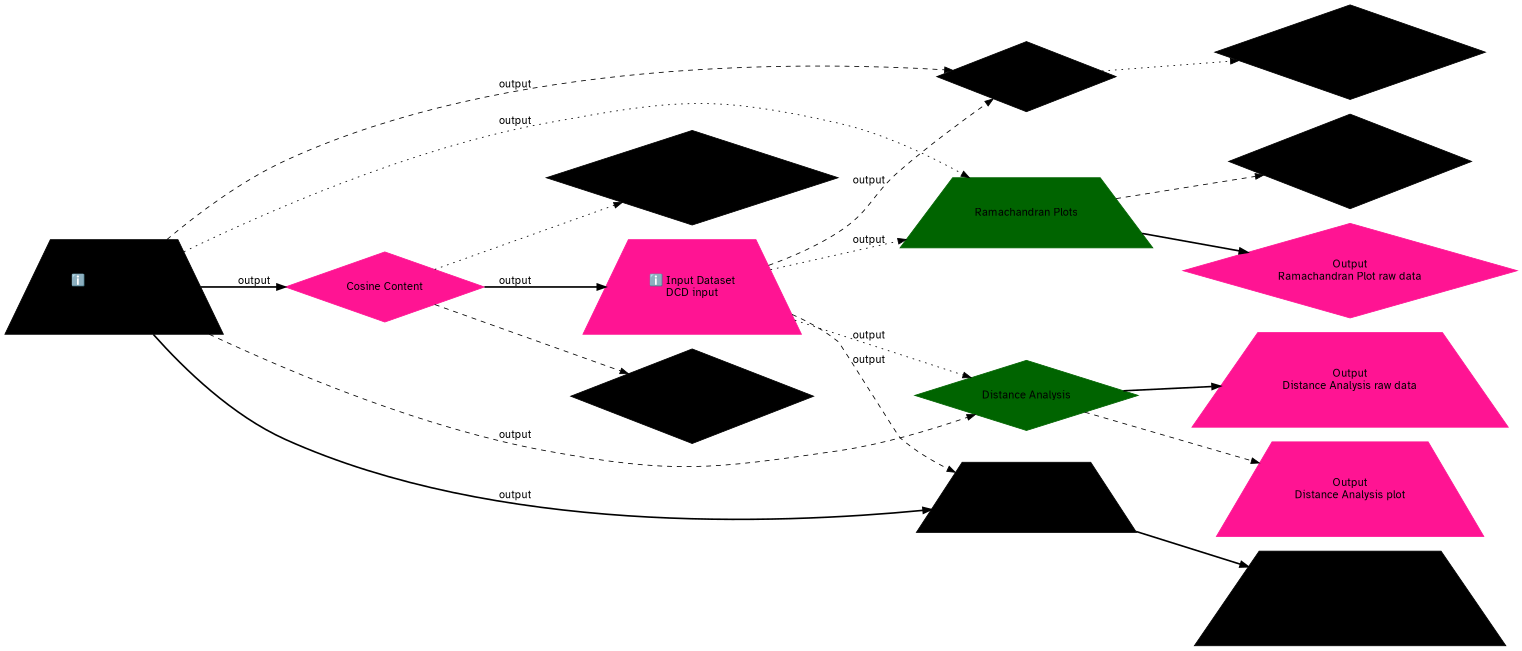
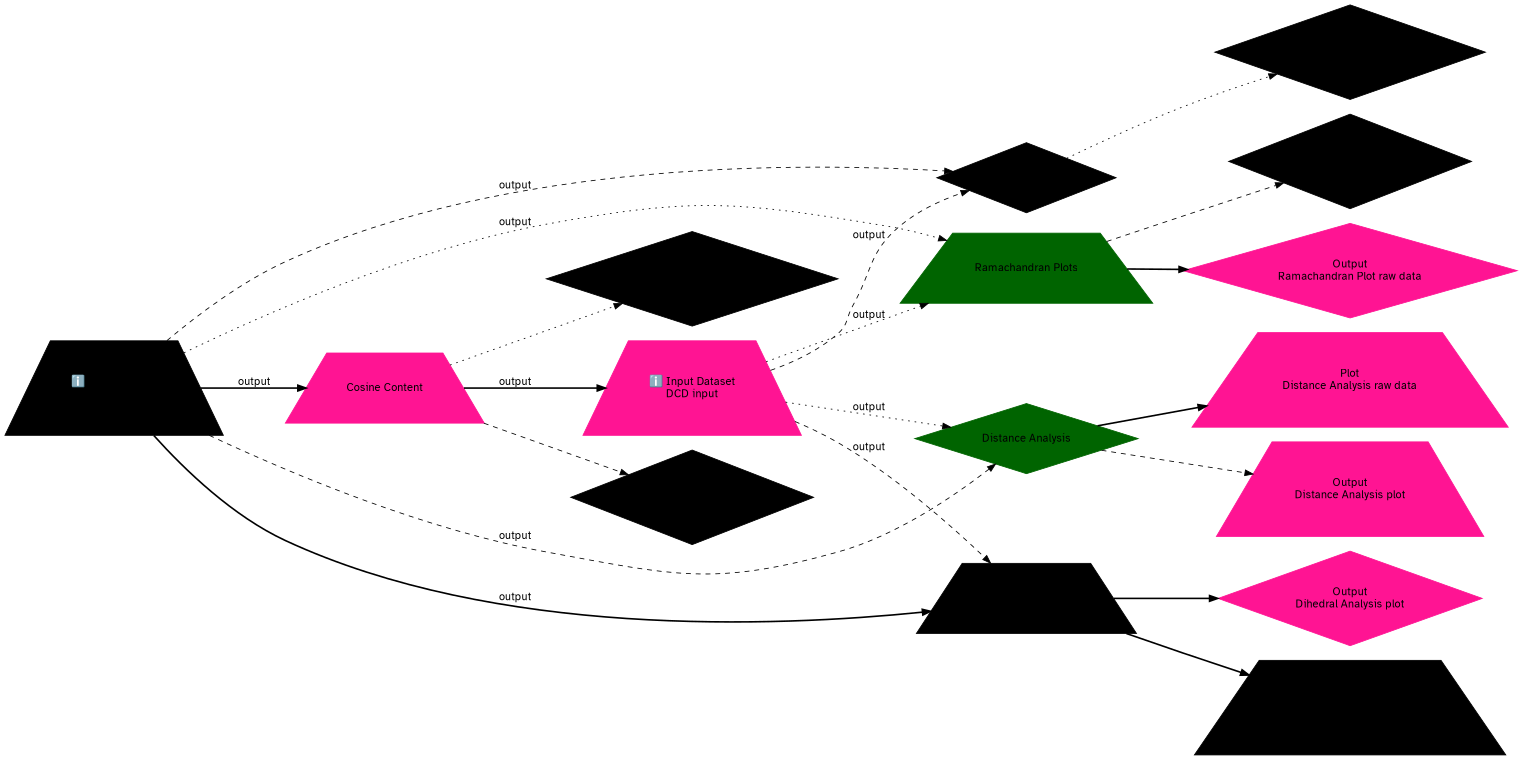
node "Cosine Content": shape diamond -> trapezium
node "Output Distance Analysis raw data": label "Output Distance Analysis raw data" -> "Plot Distance Analysis raw data"
node "Output Dihedral Analysis plot": added
